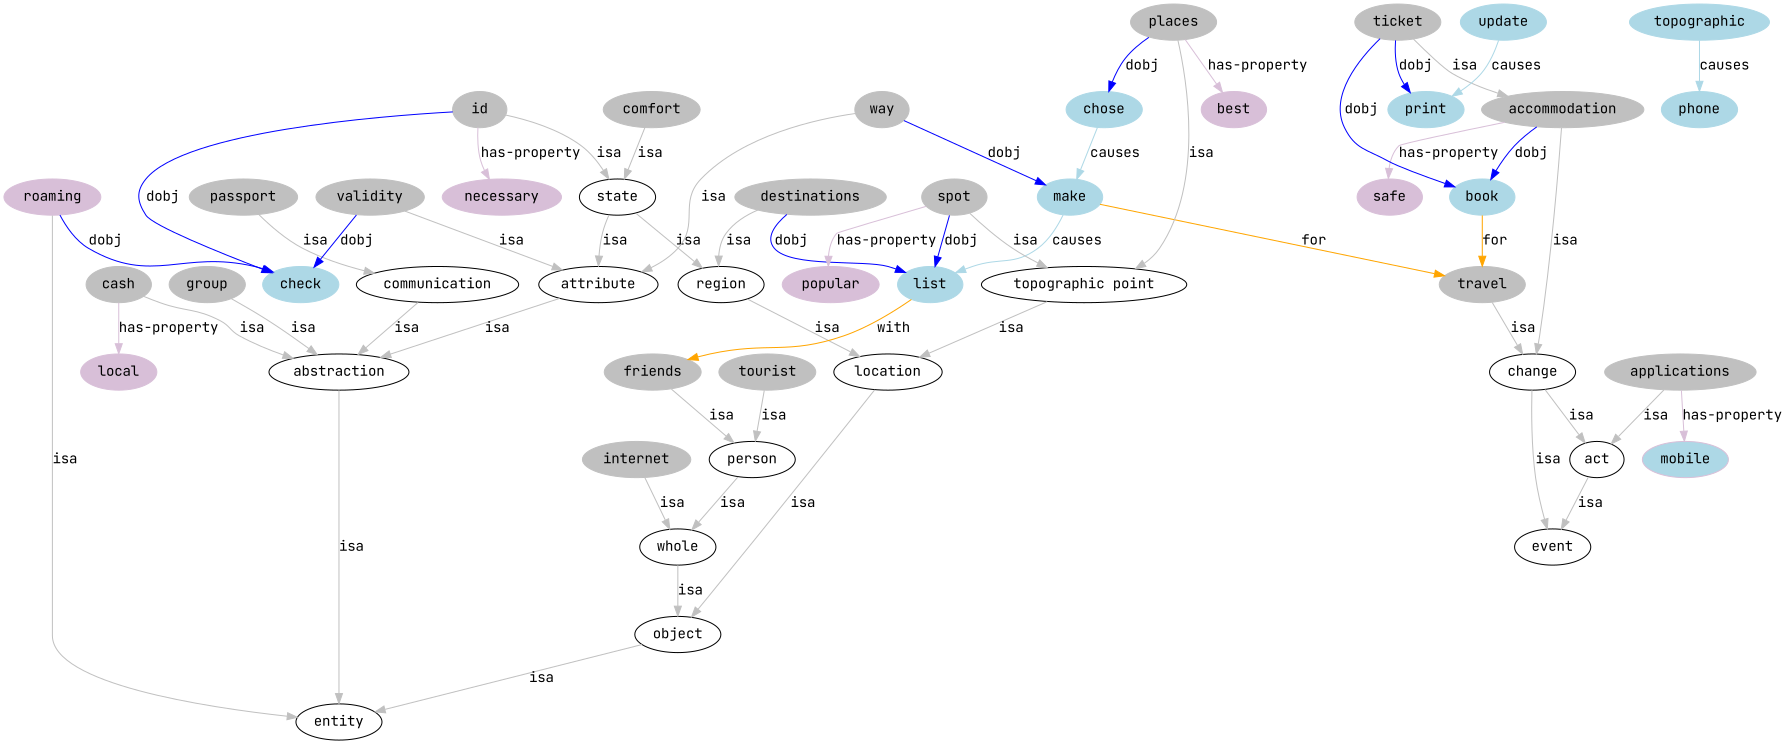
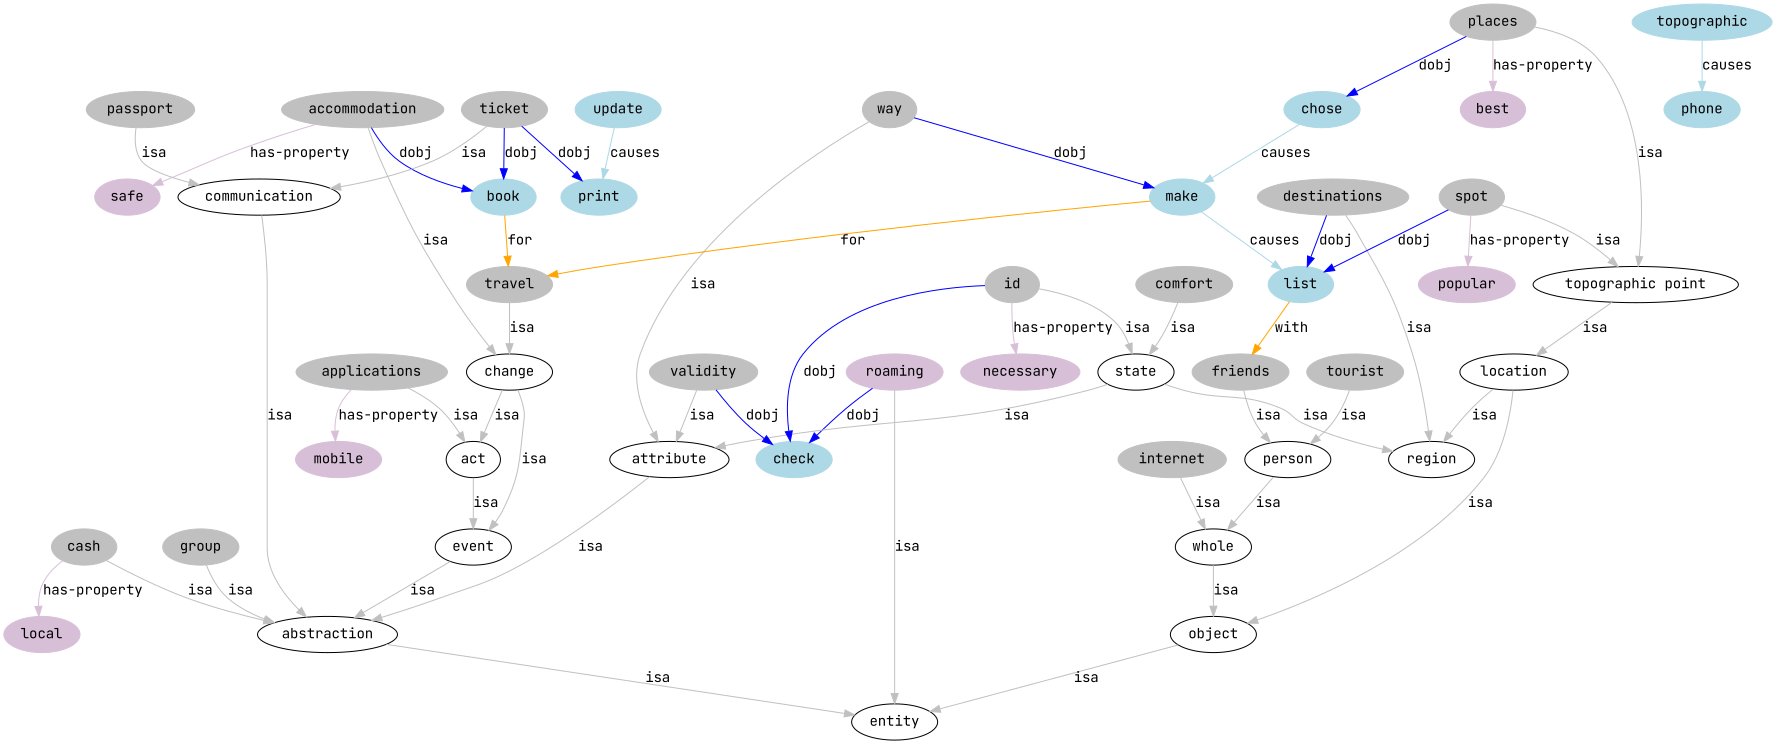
edge "ticket" -> "accommodation": now "ticket" -> "communication"
edge "region" -> "location": reversed
node "mobile": fillcolor lightblue -> thistle
edge "event" -> "abstraction": added, label "isa"
